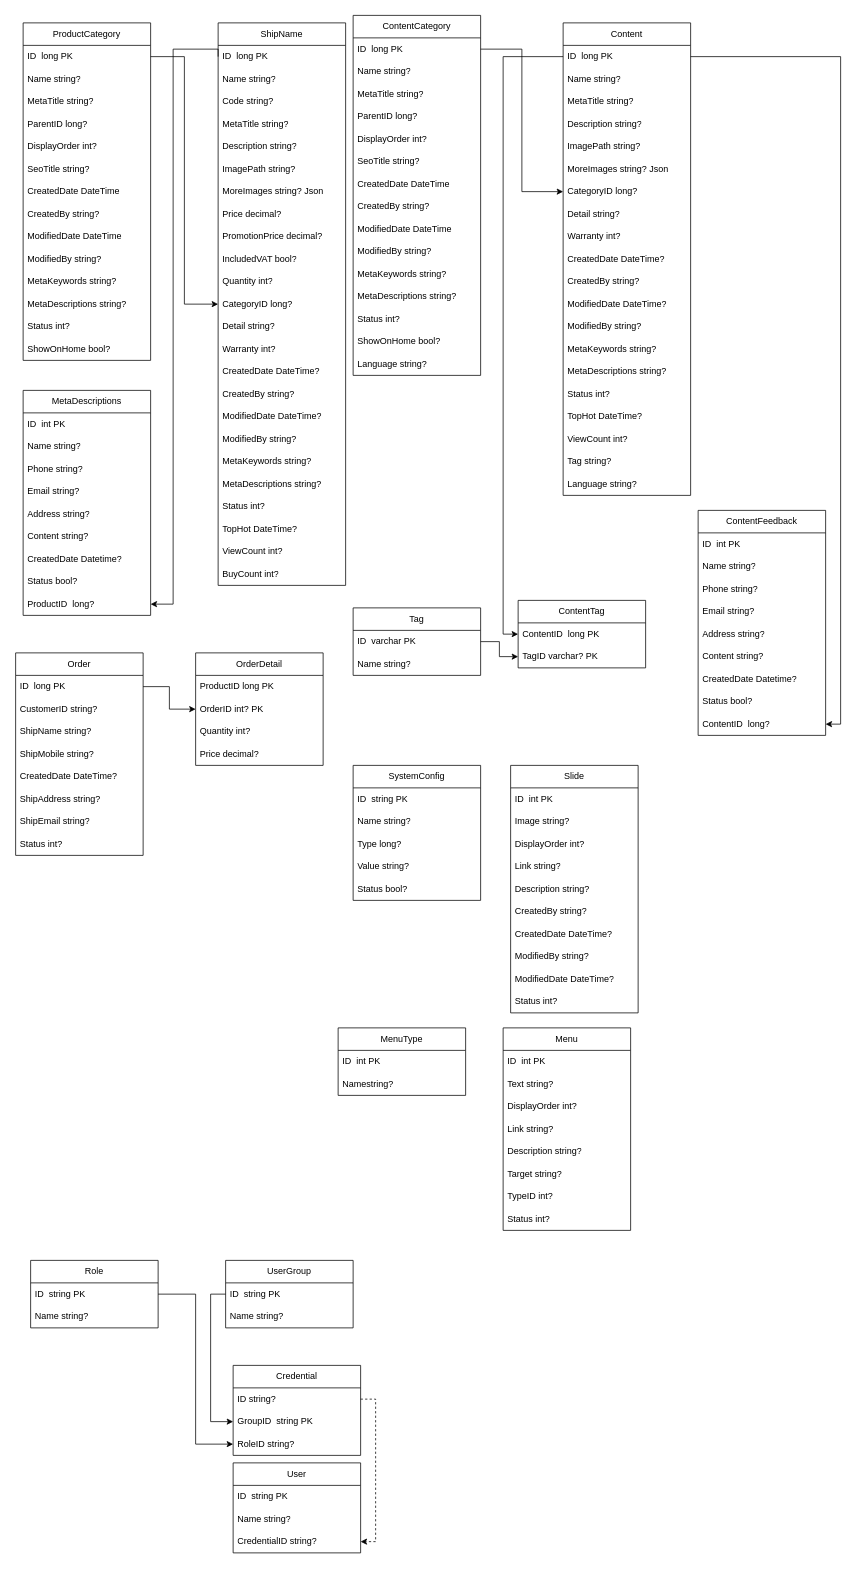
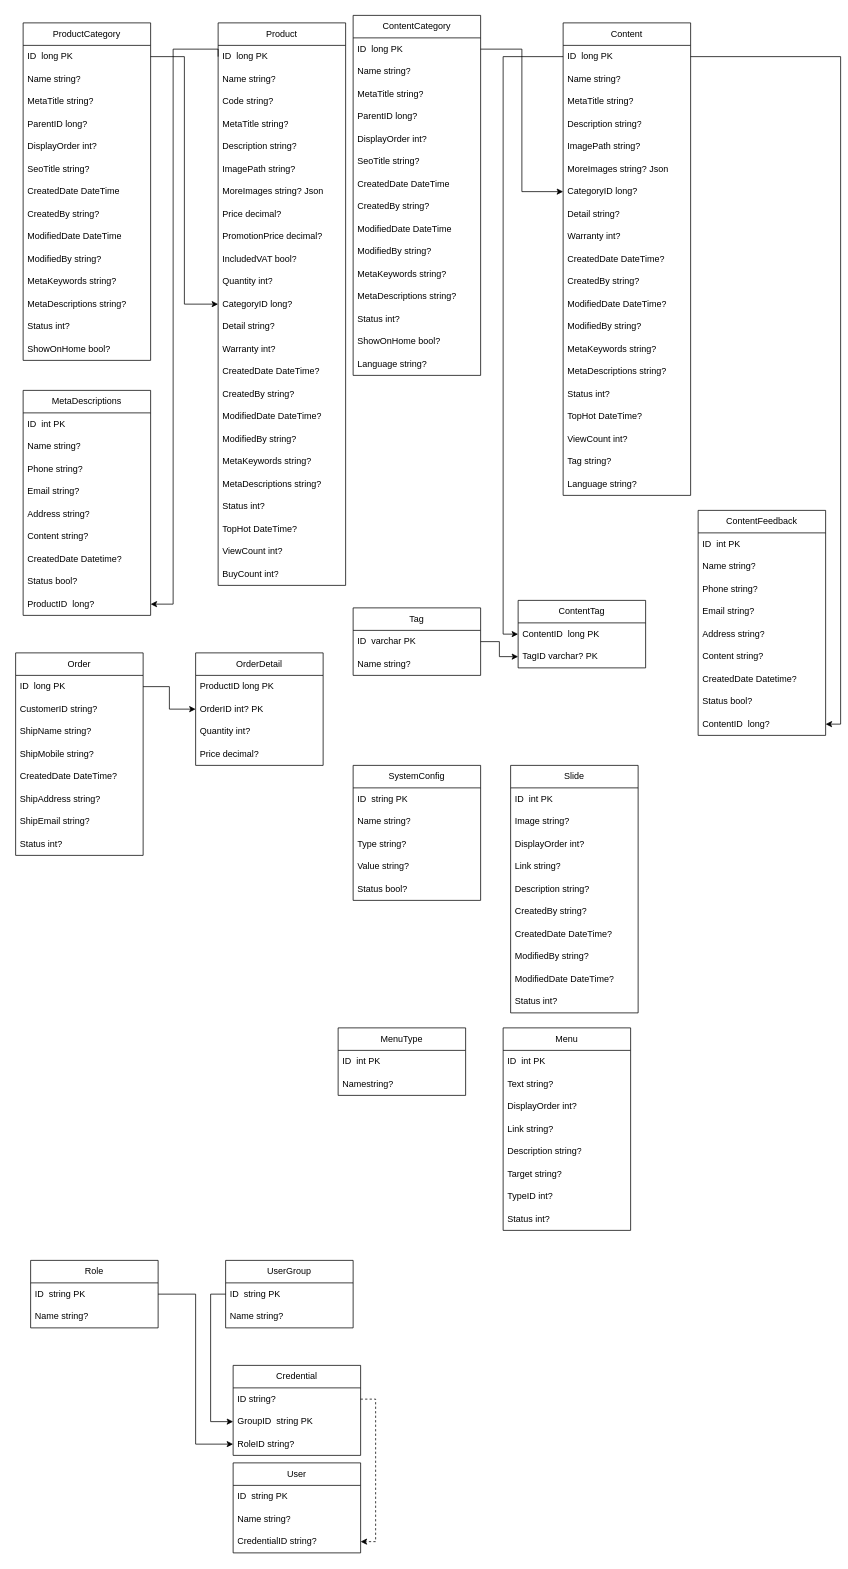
node "ShipName": label "ShipName" -> "Product"
node "Type long?": label "Type long?" -> "Type string?"
